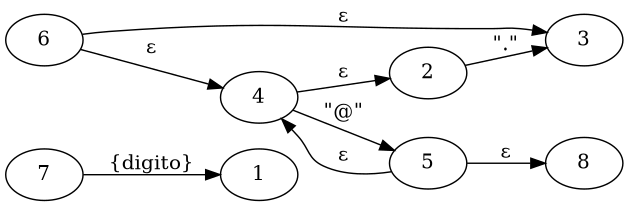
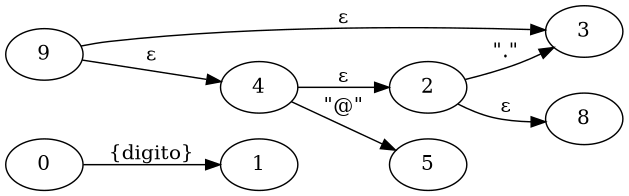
node "6": label "6" -> "9"
edge "5" -> "8": now "2" -> "8"
edge "5" -> "4": removed, label "ε"
node "7": label "7" -> "0"
